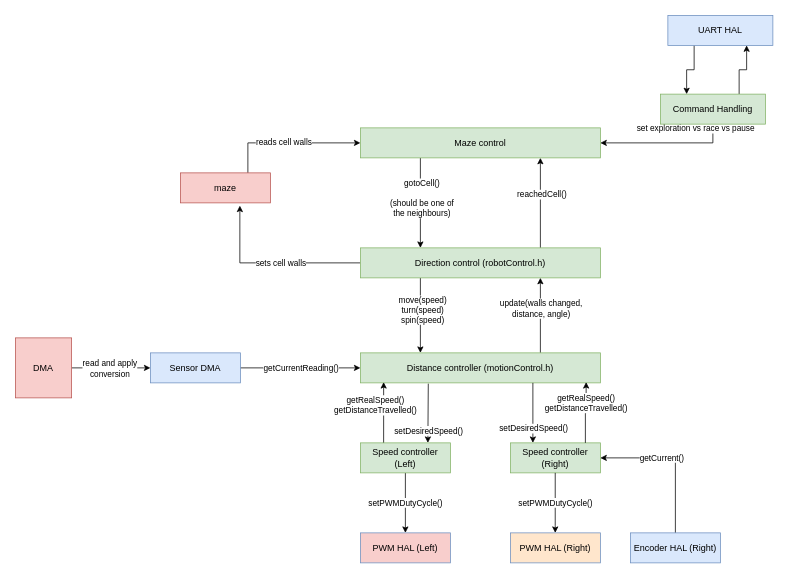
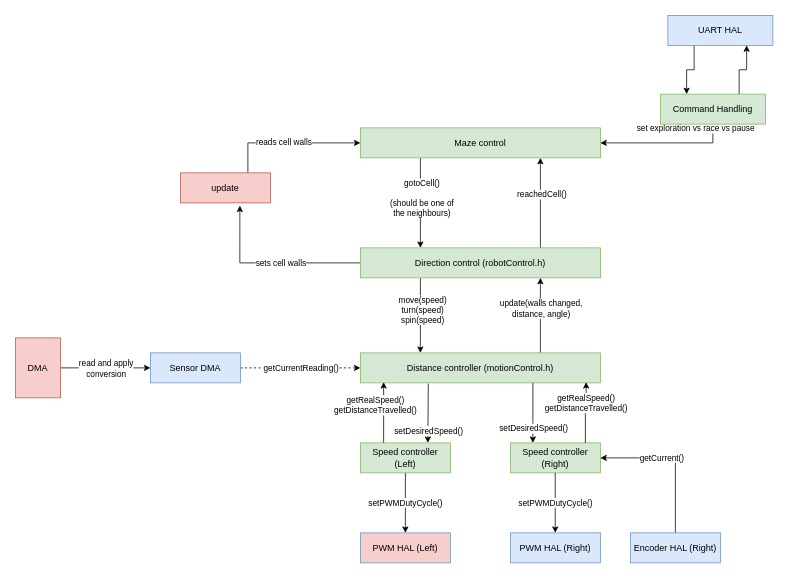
node "maze": label "maze" -> "update"
node "DMA": size 56x60 -> 45x60
edge "Sensor DMA" -> "Distance controller (motionControl.h)": style solid -> dashed
node "PWM HAL (Right)": fillcolor #ffe6cc -> #dae8fc
